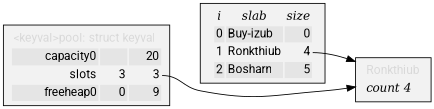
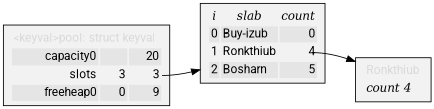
node "i": text "size" -> "count"
edge "<keyval>pool: struct keyval" -> "Ronkthiub": now "<keyval>pool: struct keyval" -> "i"
